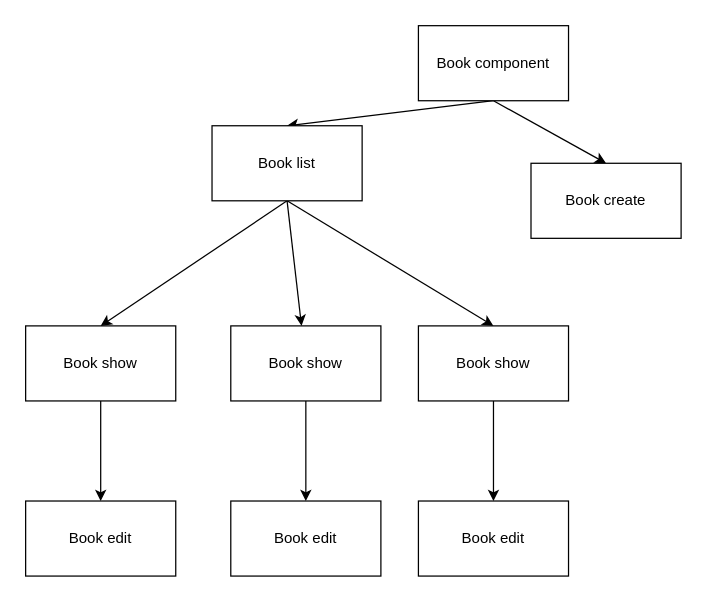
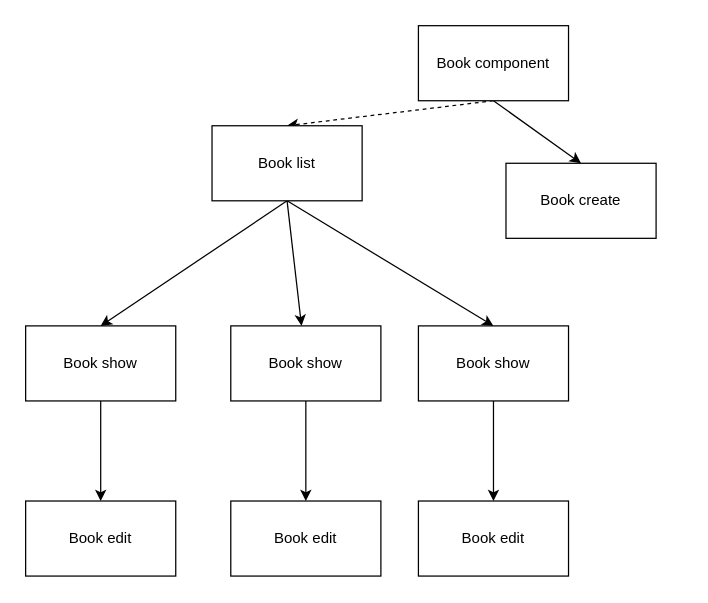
edge "Book component" -> "Book list": style solid -> dashed
node "Book create": moved (606, 201) -> (581, 201)
